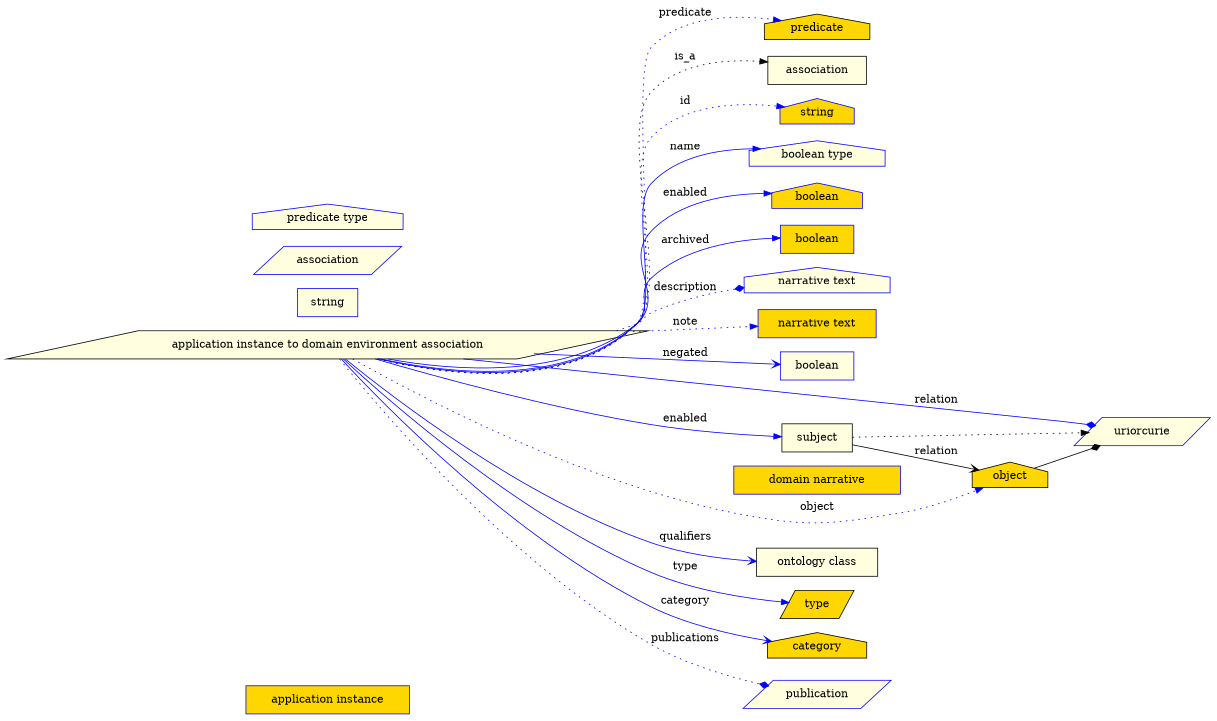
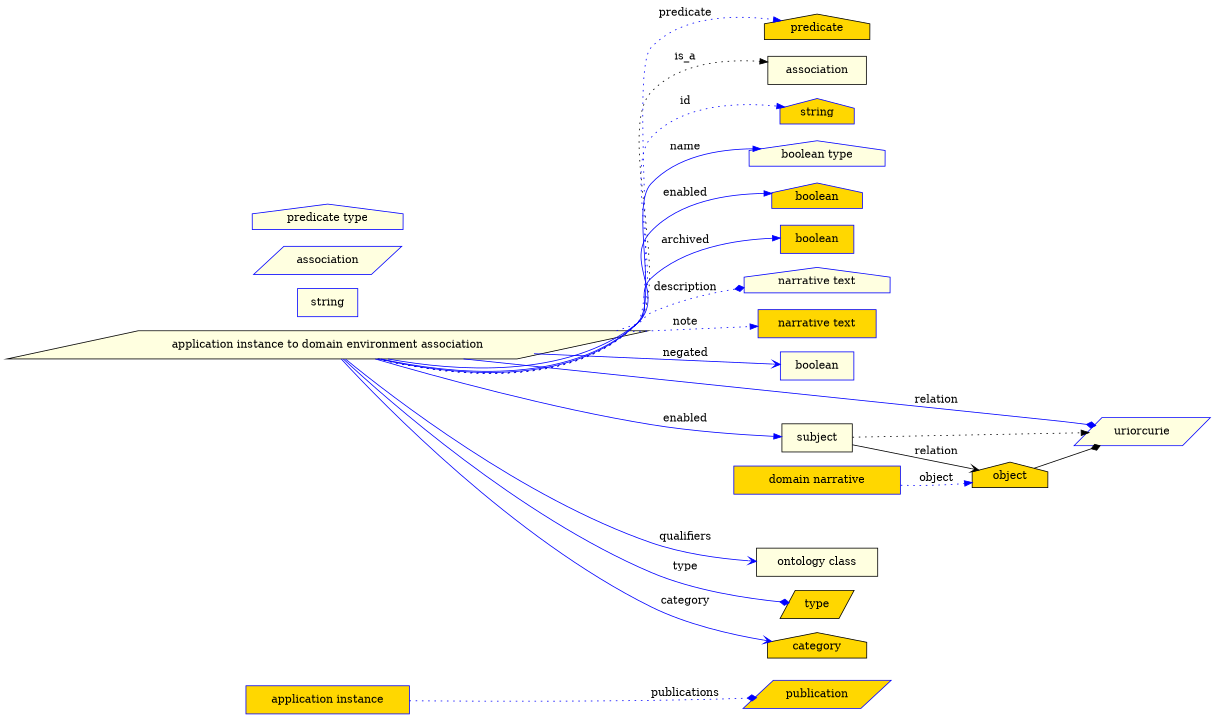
edge "application instance to domain environment association" -> "object": now "domain narrative" -> "object"
edge "application instance to domain environment association" -> "type": arrowhead normal -> diamond
edge "application instance to domain environment association" -> "publication": now "application instance" -> "publication"
node "publication": fillcolor lightyellow -> gold
